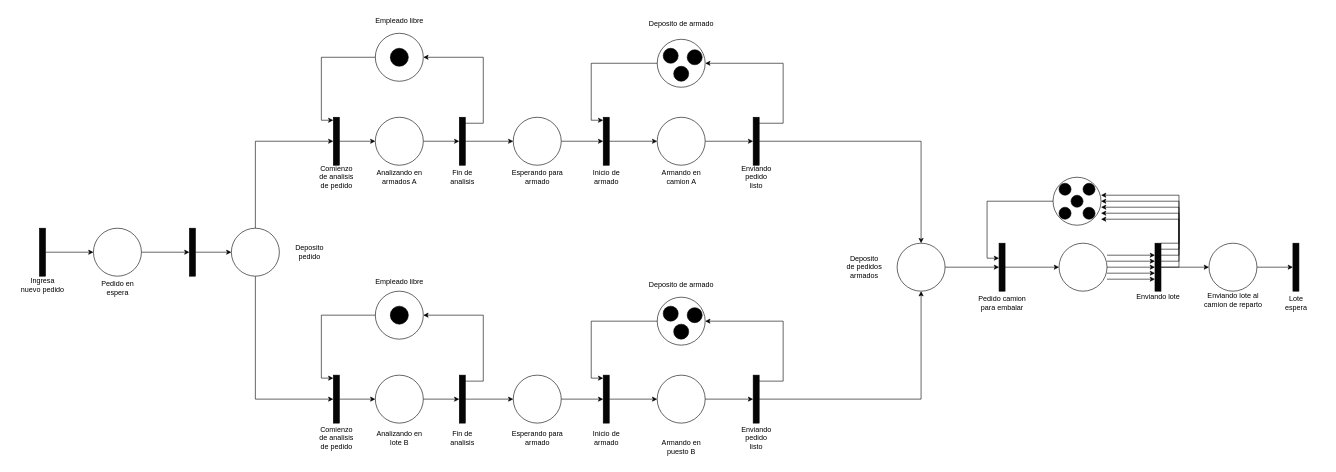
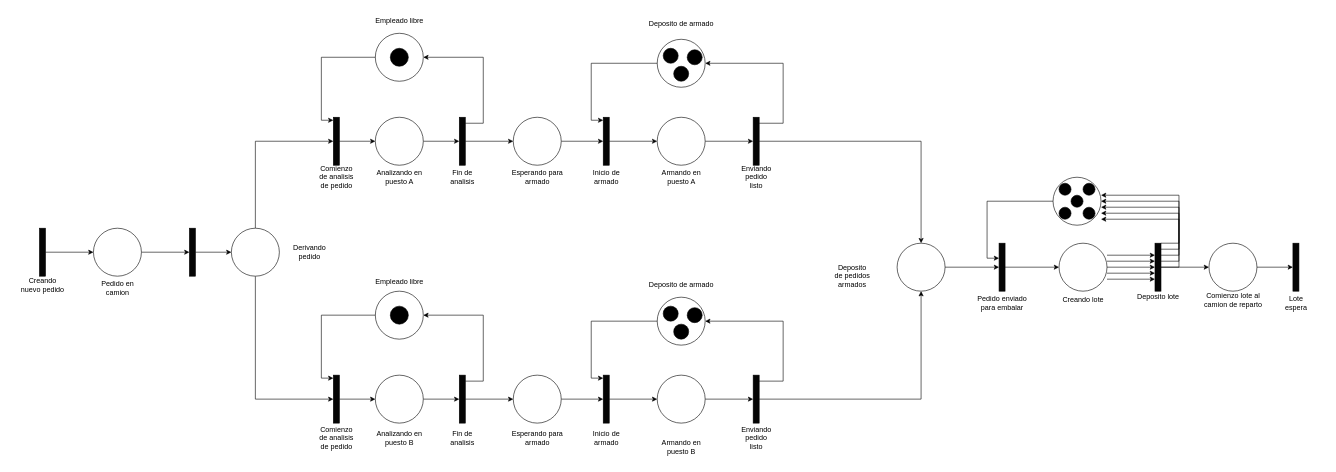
node "Analizando en armados A": label "Analizando en armados A" -> "Analizando en puesto A"
node "Armando en camion A": label "Armando en camion A" -> "Armando en puesto A"
node "Deposito pedido": label "Deposito pedido" -> "Derivando pedido"
node "Deposito de pedidos armados": moved (864, 267) -> (852, 276)
node "Ingresa nuevo pedido": label "Ingresa nuevo pedido" -> "Creando nuevo pedido"
node "Pedido en espera": label "Pedido en espera" -> "Pedido en camion"
node "Enviando lote": label "Enviando lote" -> "Deposito lote"
node "Creando lote": added
node "Enviando lote al camion de reparto": label "Enviando lote al camion de reparto" -> "Comienzo lote al camion de reparto"
node "Pedido camion para embalar": label "Pedido camion para embalar" -> "Pedido enviado para embalar"
node "Analizando en lote B": label "Analizando en lote B" -> "Analizando en puesto B"
